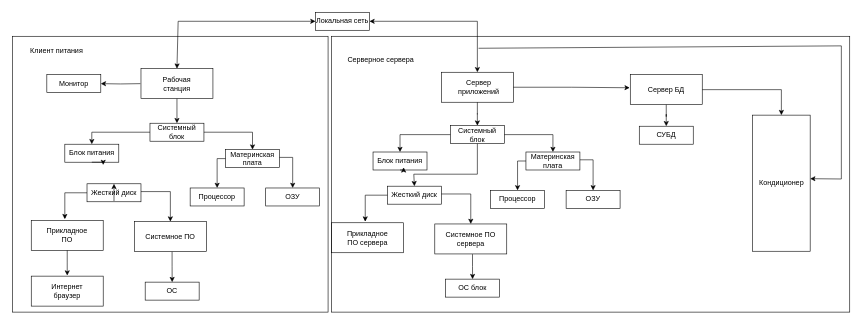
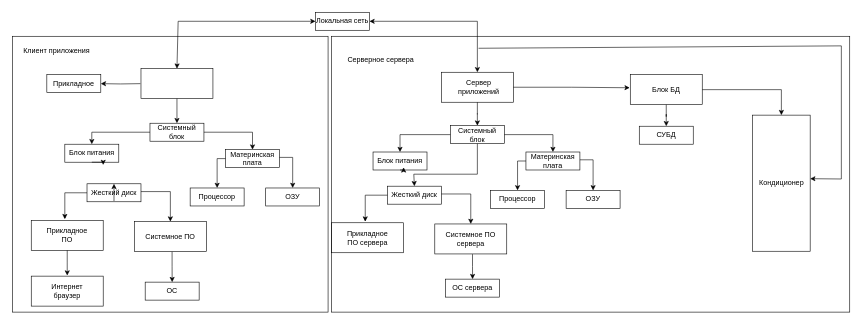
node "Клиент питания": label "Клиент питания" -> "Клиент приложения"
node "Монитор": label "Монитор" -> "Прикладное"
node "Рабочая станция": removed
node "Сервер БД": label "Сервер БД" -> "Блок БД"
node "ОС блок": label "ОС блок" -> "ОС сервера"
